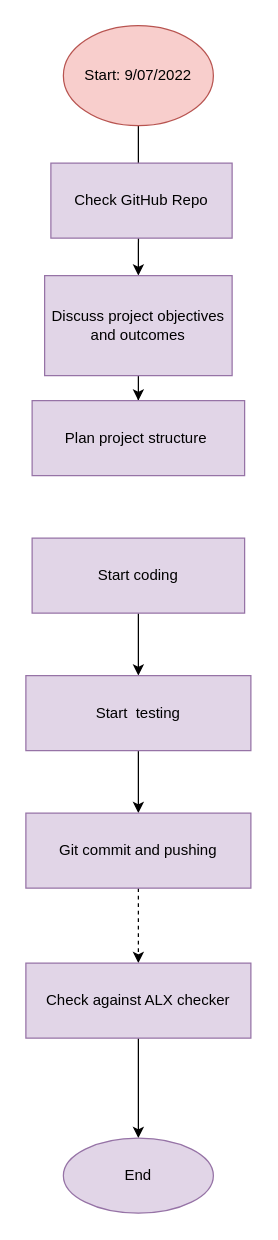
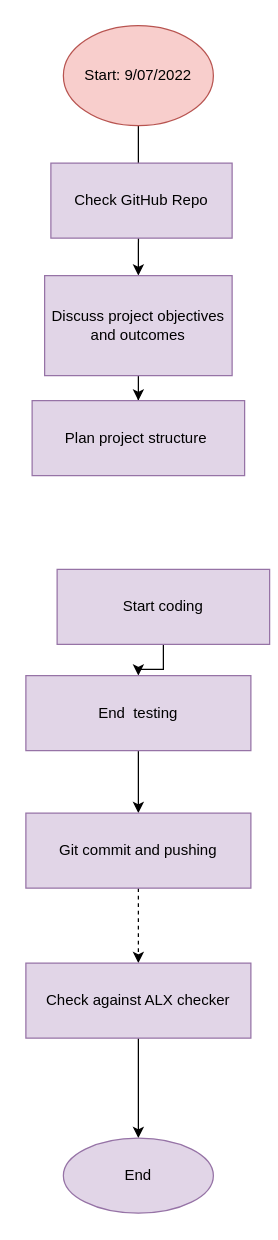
node "Start coding": moved (138, 576) -> (163, 607)
node "Start testing": label "Start testing" -> "End testing"
